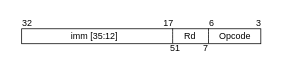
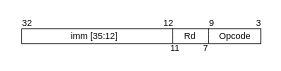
node "17": label "17" -> "12"
node "6": label "6" -> "9"
node "51": label "51" -> "11"
